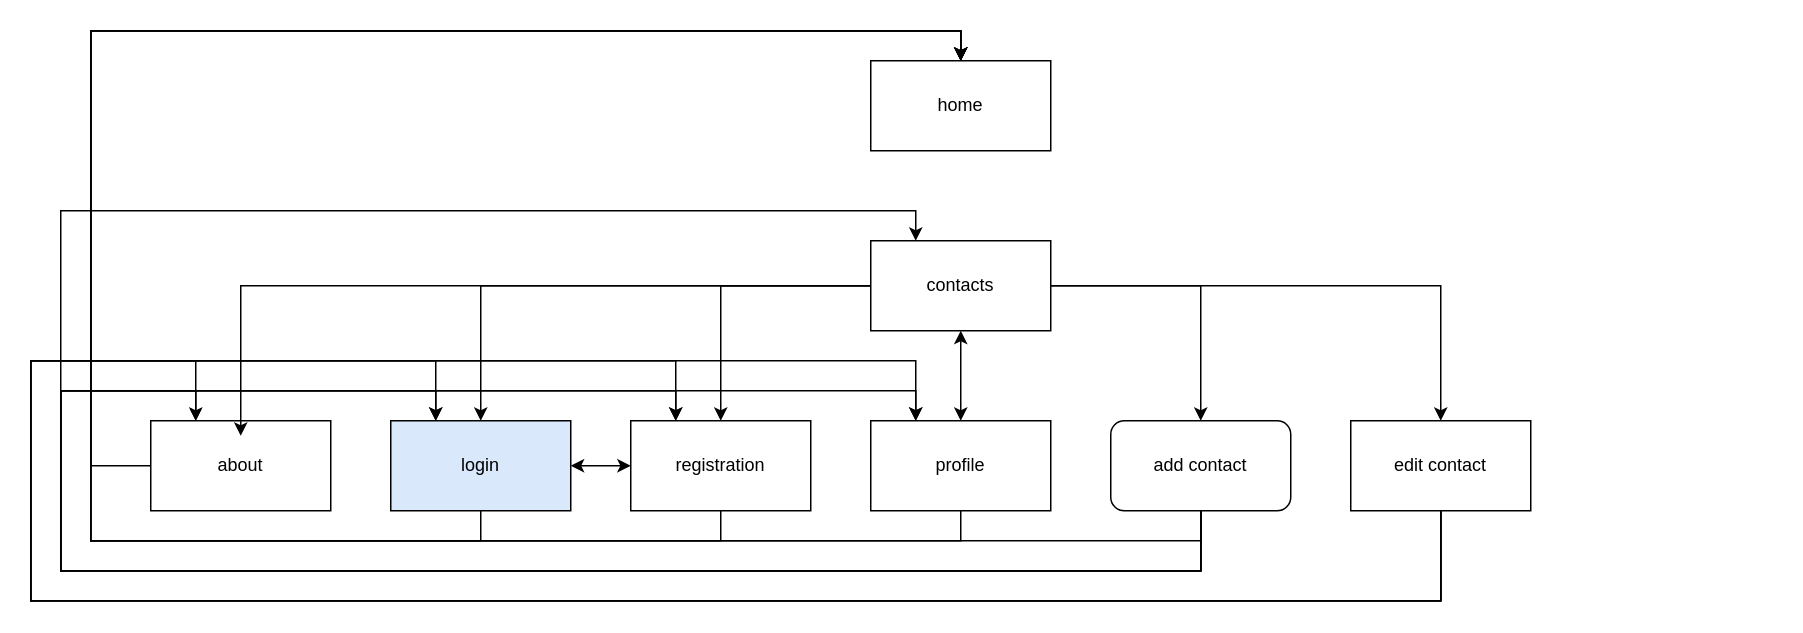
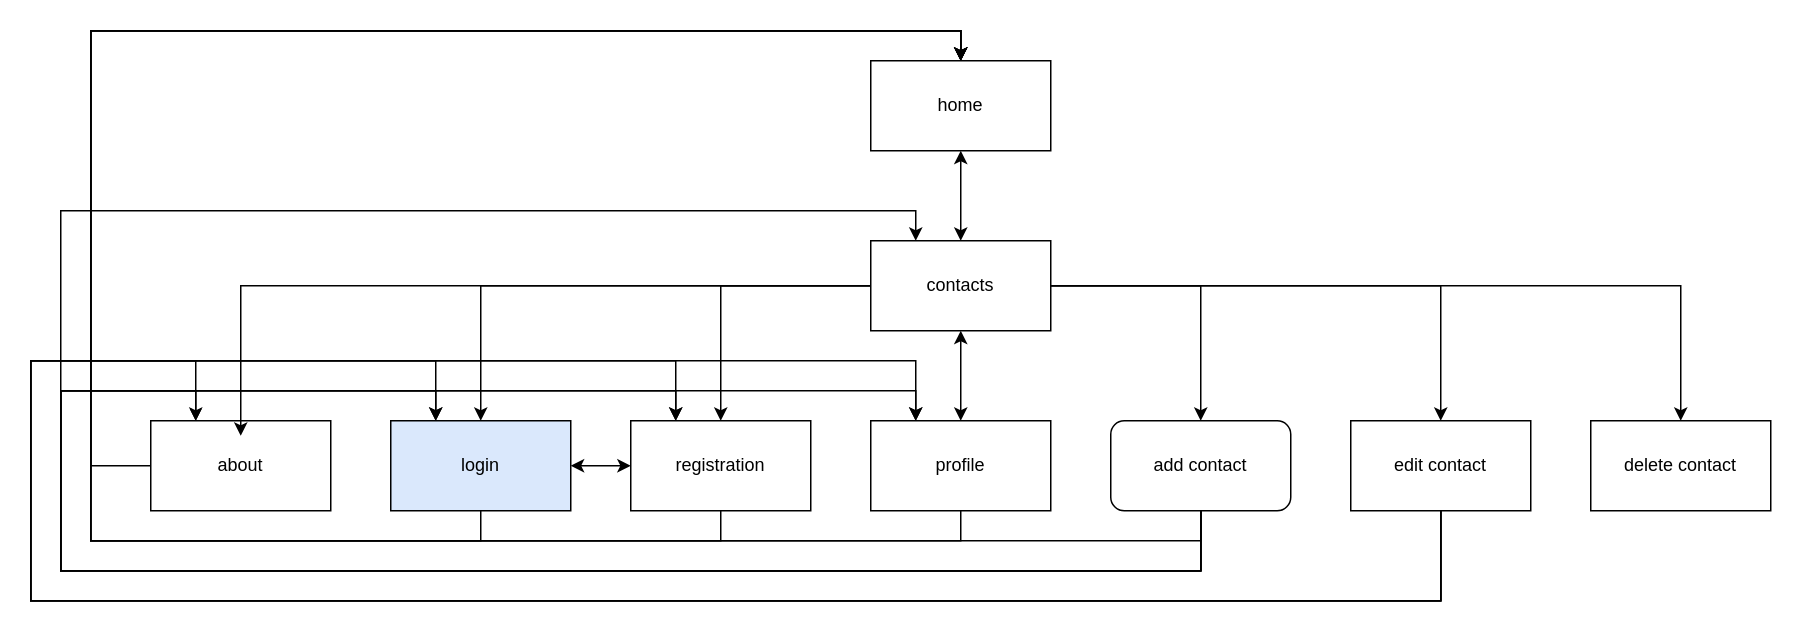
edge "home" -- "contacts": added
edge "contacts" -> "delete contact": added
node "delete contact": added
